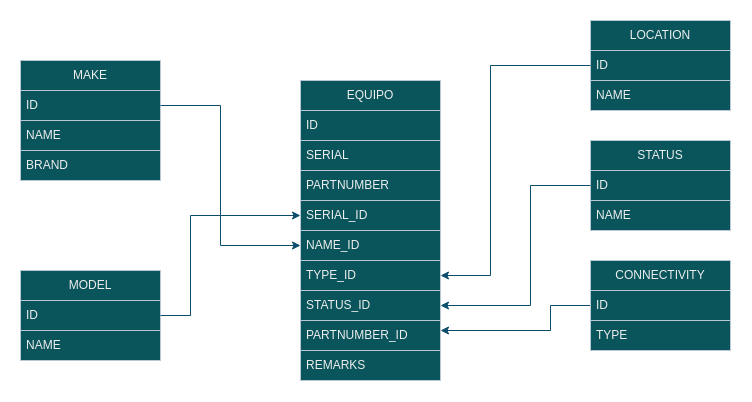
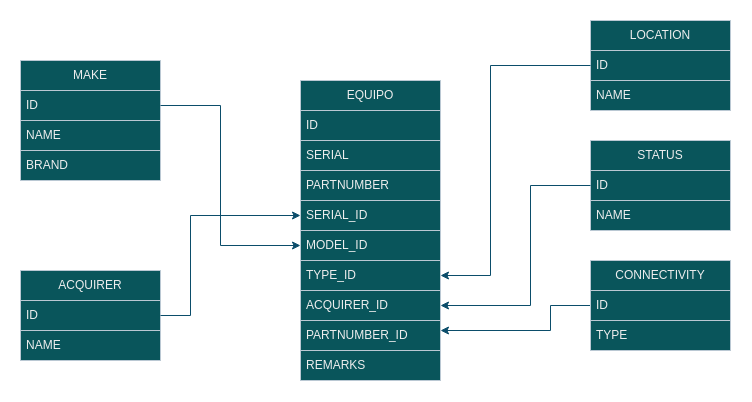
node "NAME_ID": label "NAME_ID" -> "MODEL_ID"
node "MODEL": label "MODEL" -> "ACQUIRER"
node "STATUS_ID": label "STATUS_ID" -> "ACQUIRER_ID"
